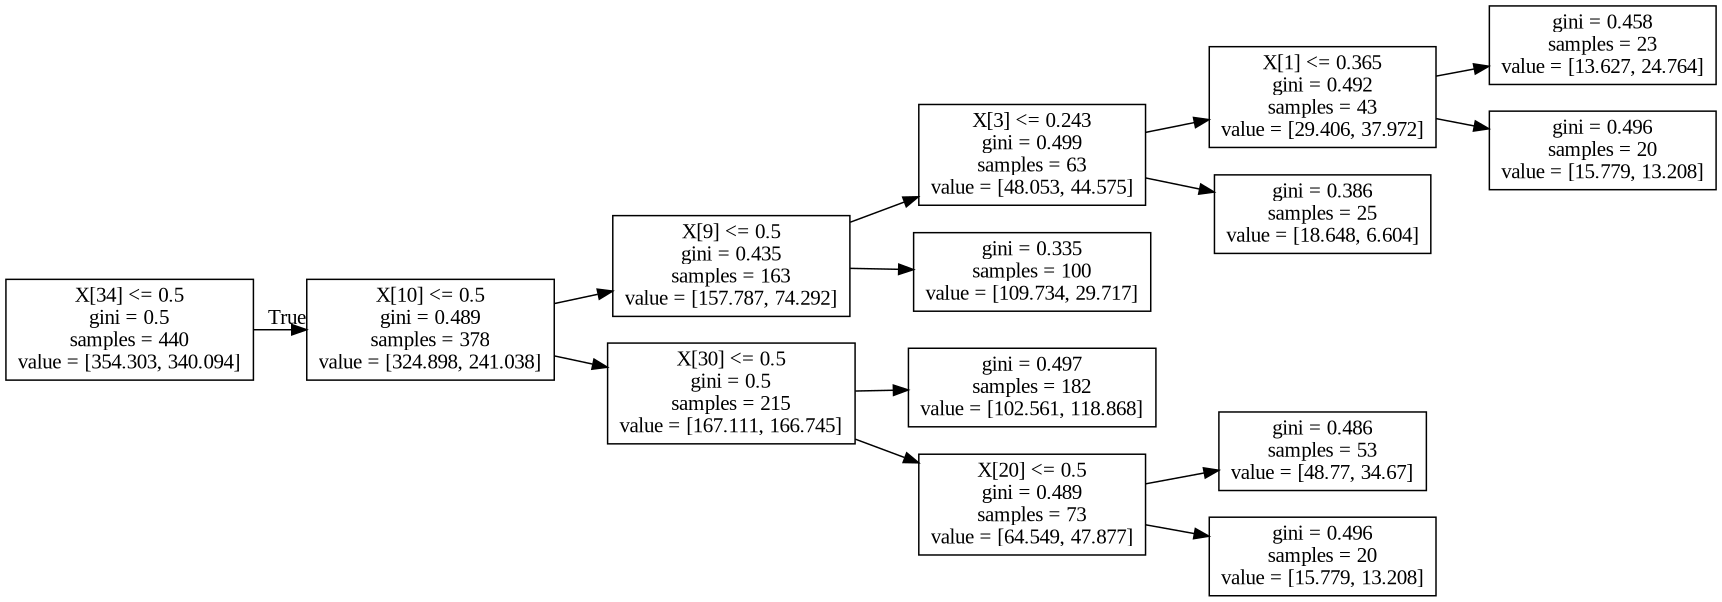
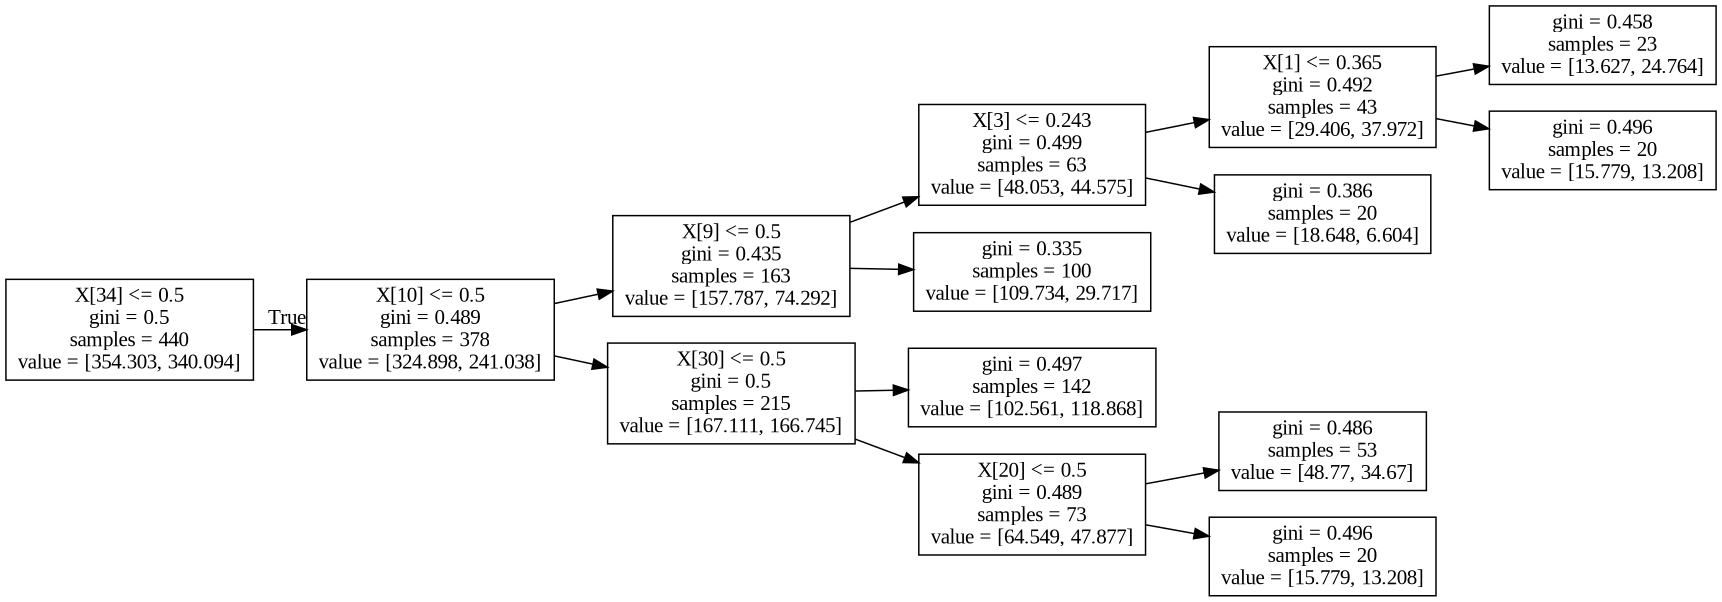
node "gini = 0.386 samples = 25 value = [18.648, 6.604]": label "gini = 0.386 samples = 25 value = [18.648, 6.604]" -> "gini = 0.386 samples = 20 value = [18.648, 6.604]"
node "gini = 0.497 samples = 182 value = [102.561, 118.868]": label "gini = 0.497 samples = 182 value = [102.561, 118.868]" -> "gini = 0.497 samples = 142 value = [102.561, 118.868]"
